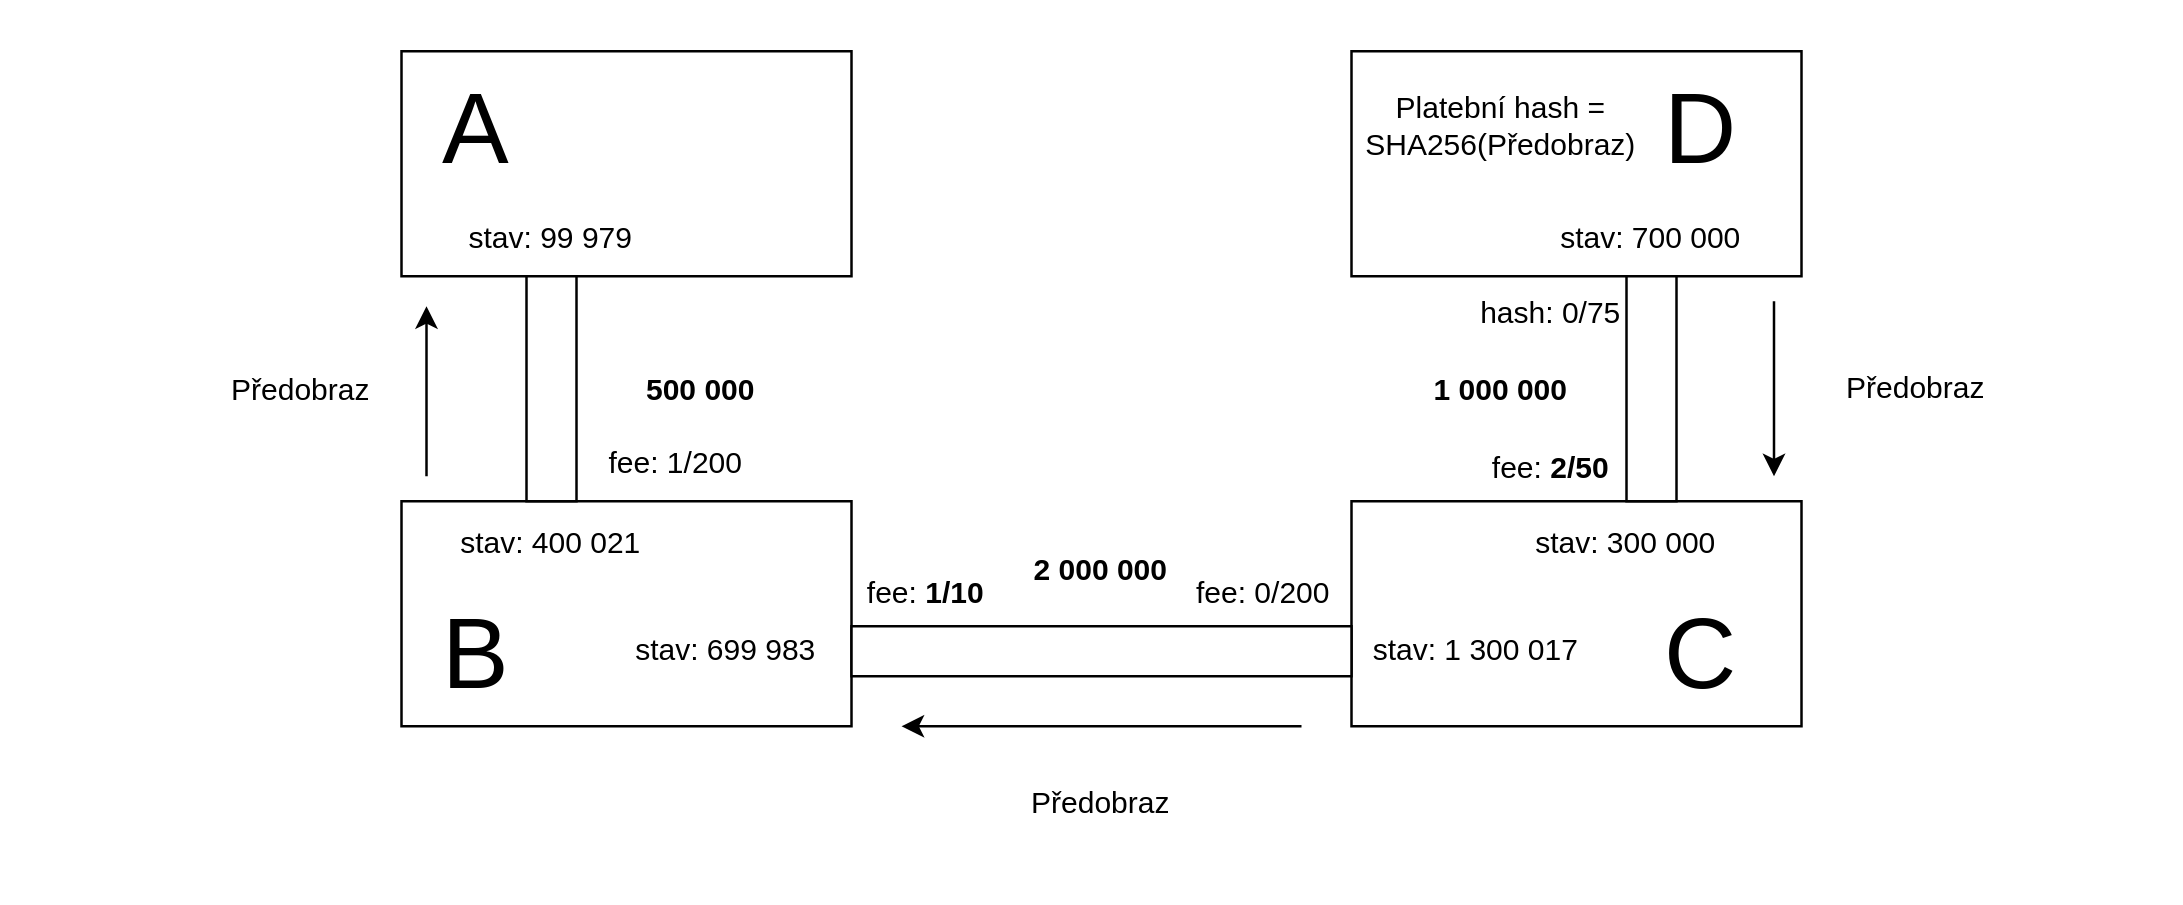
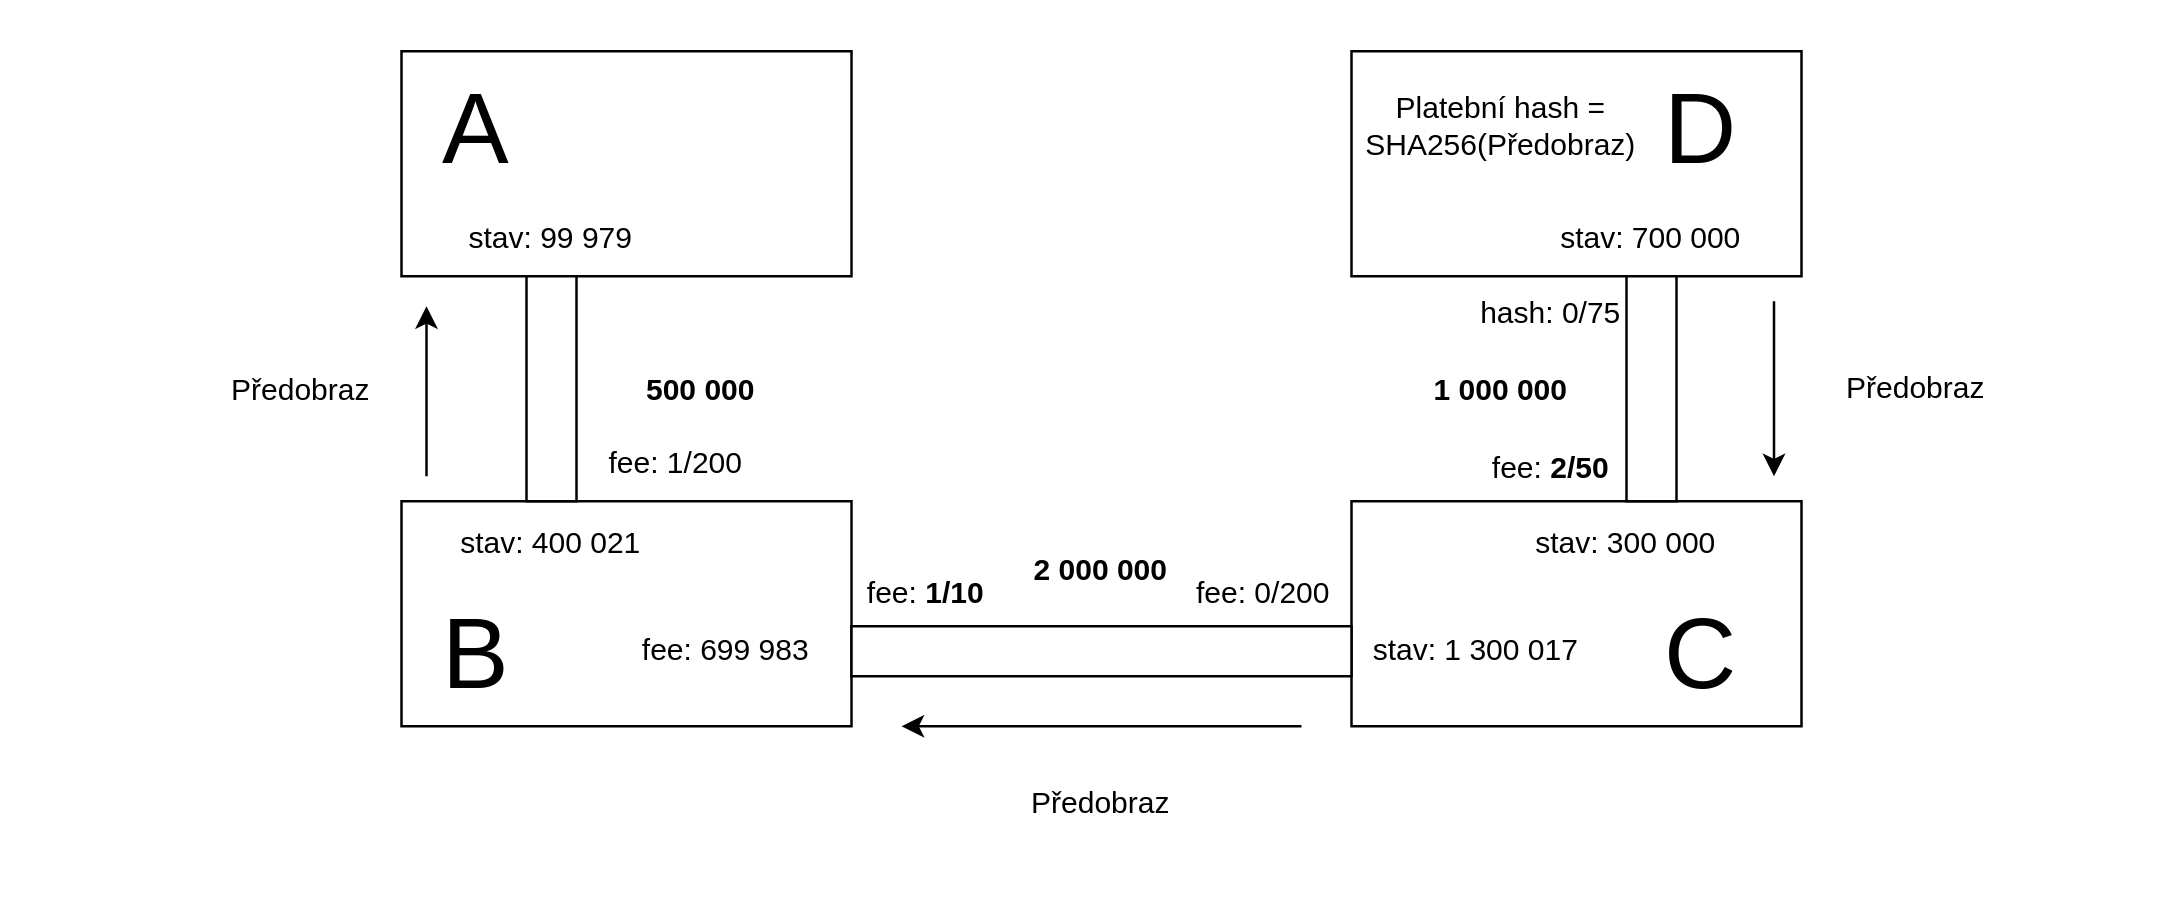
node "stav: 699 983": label "stav: 699 983" -> "fee: 699 983"
